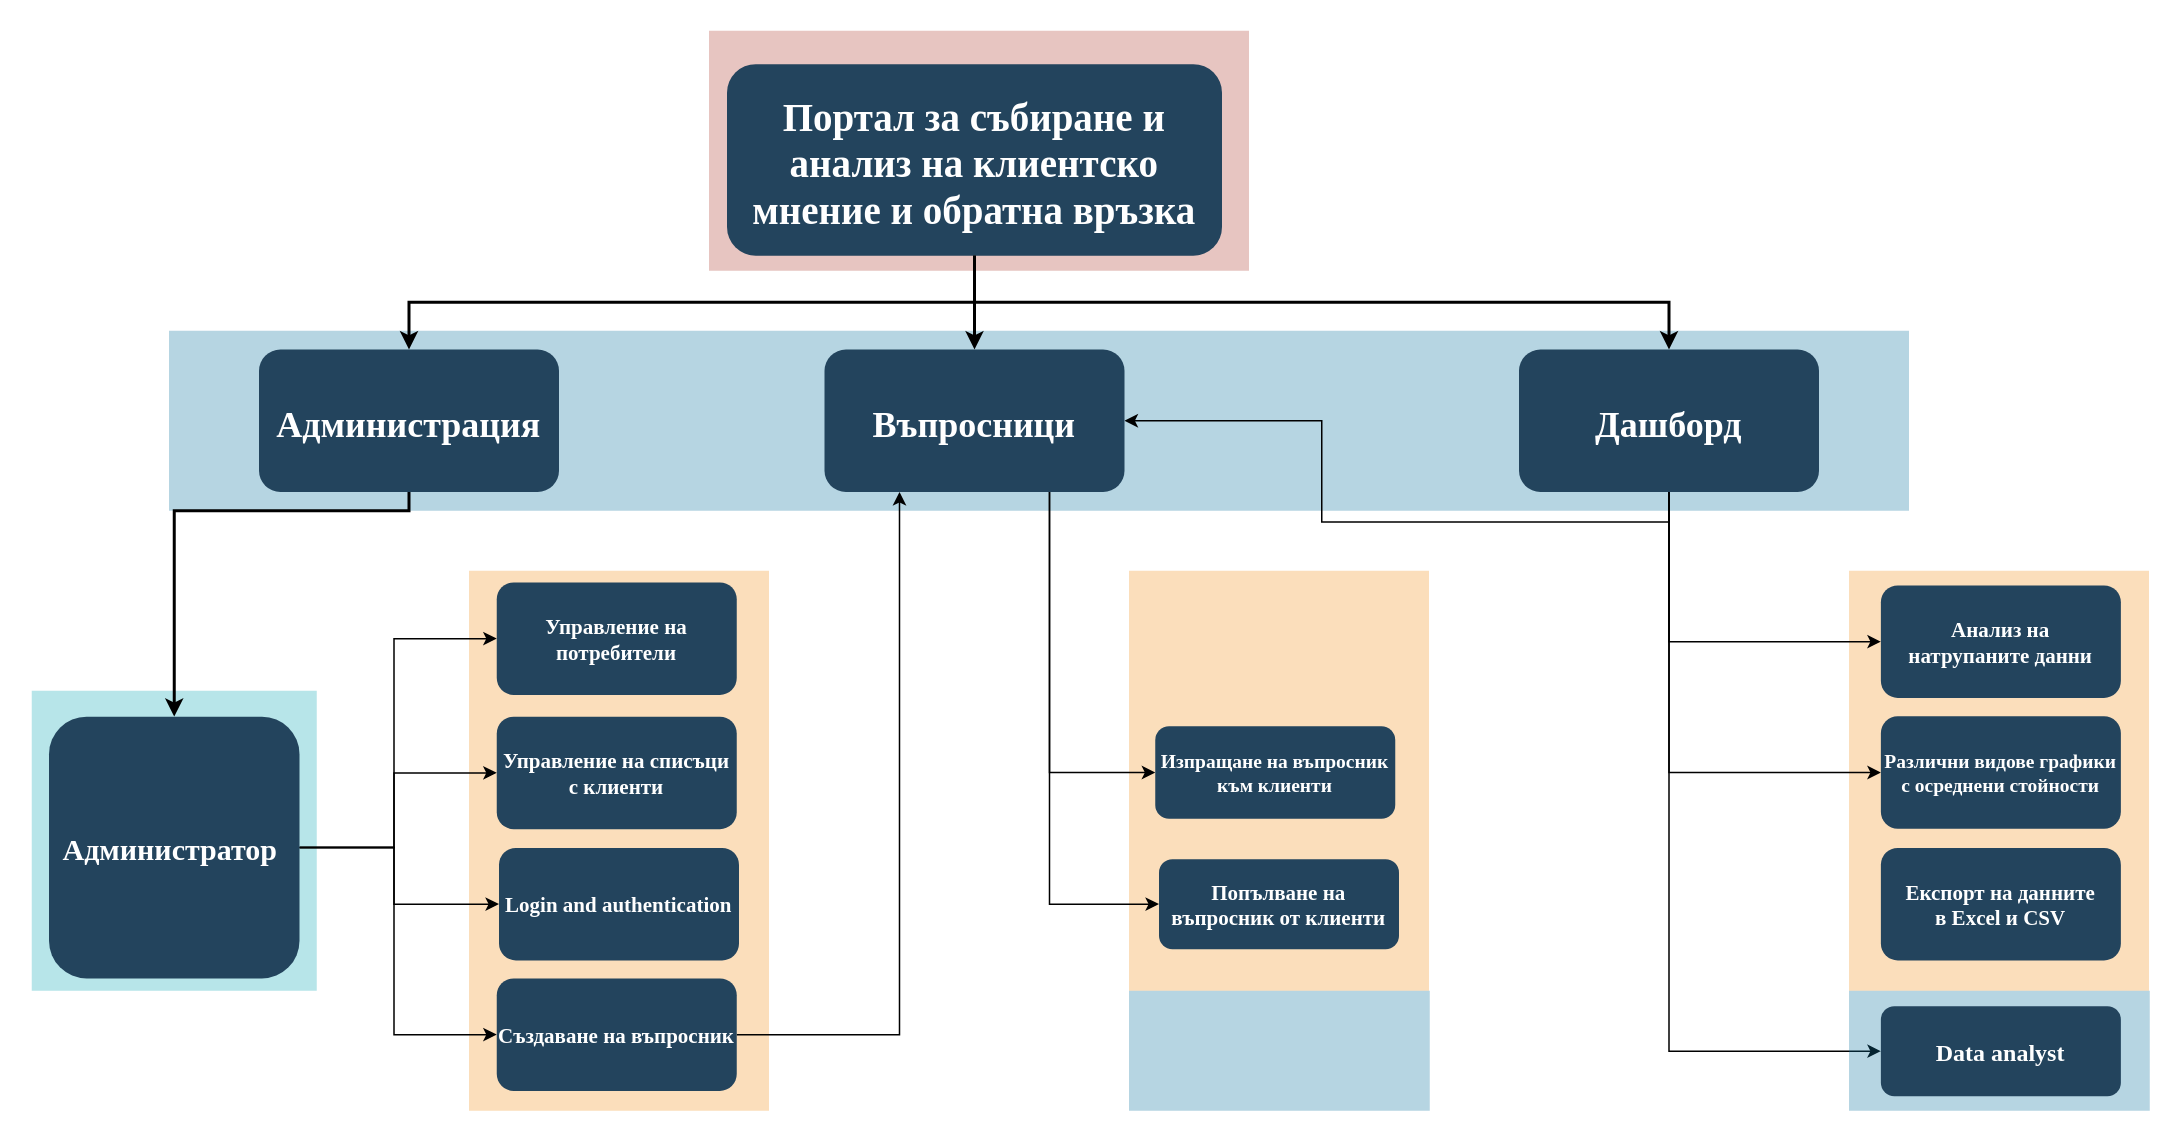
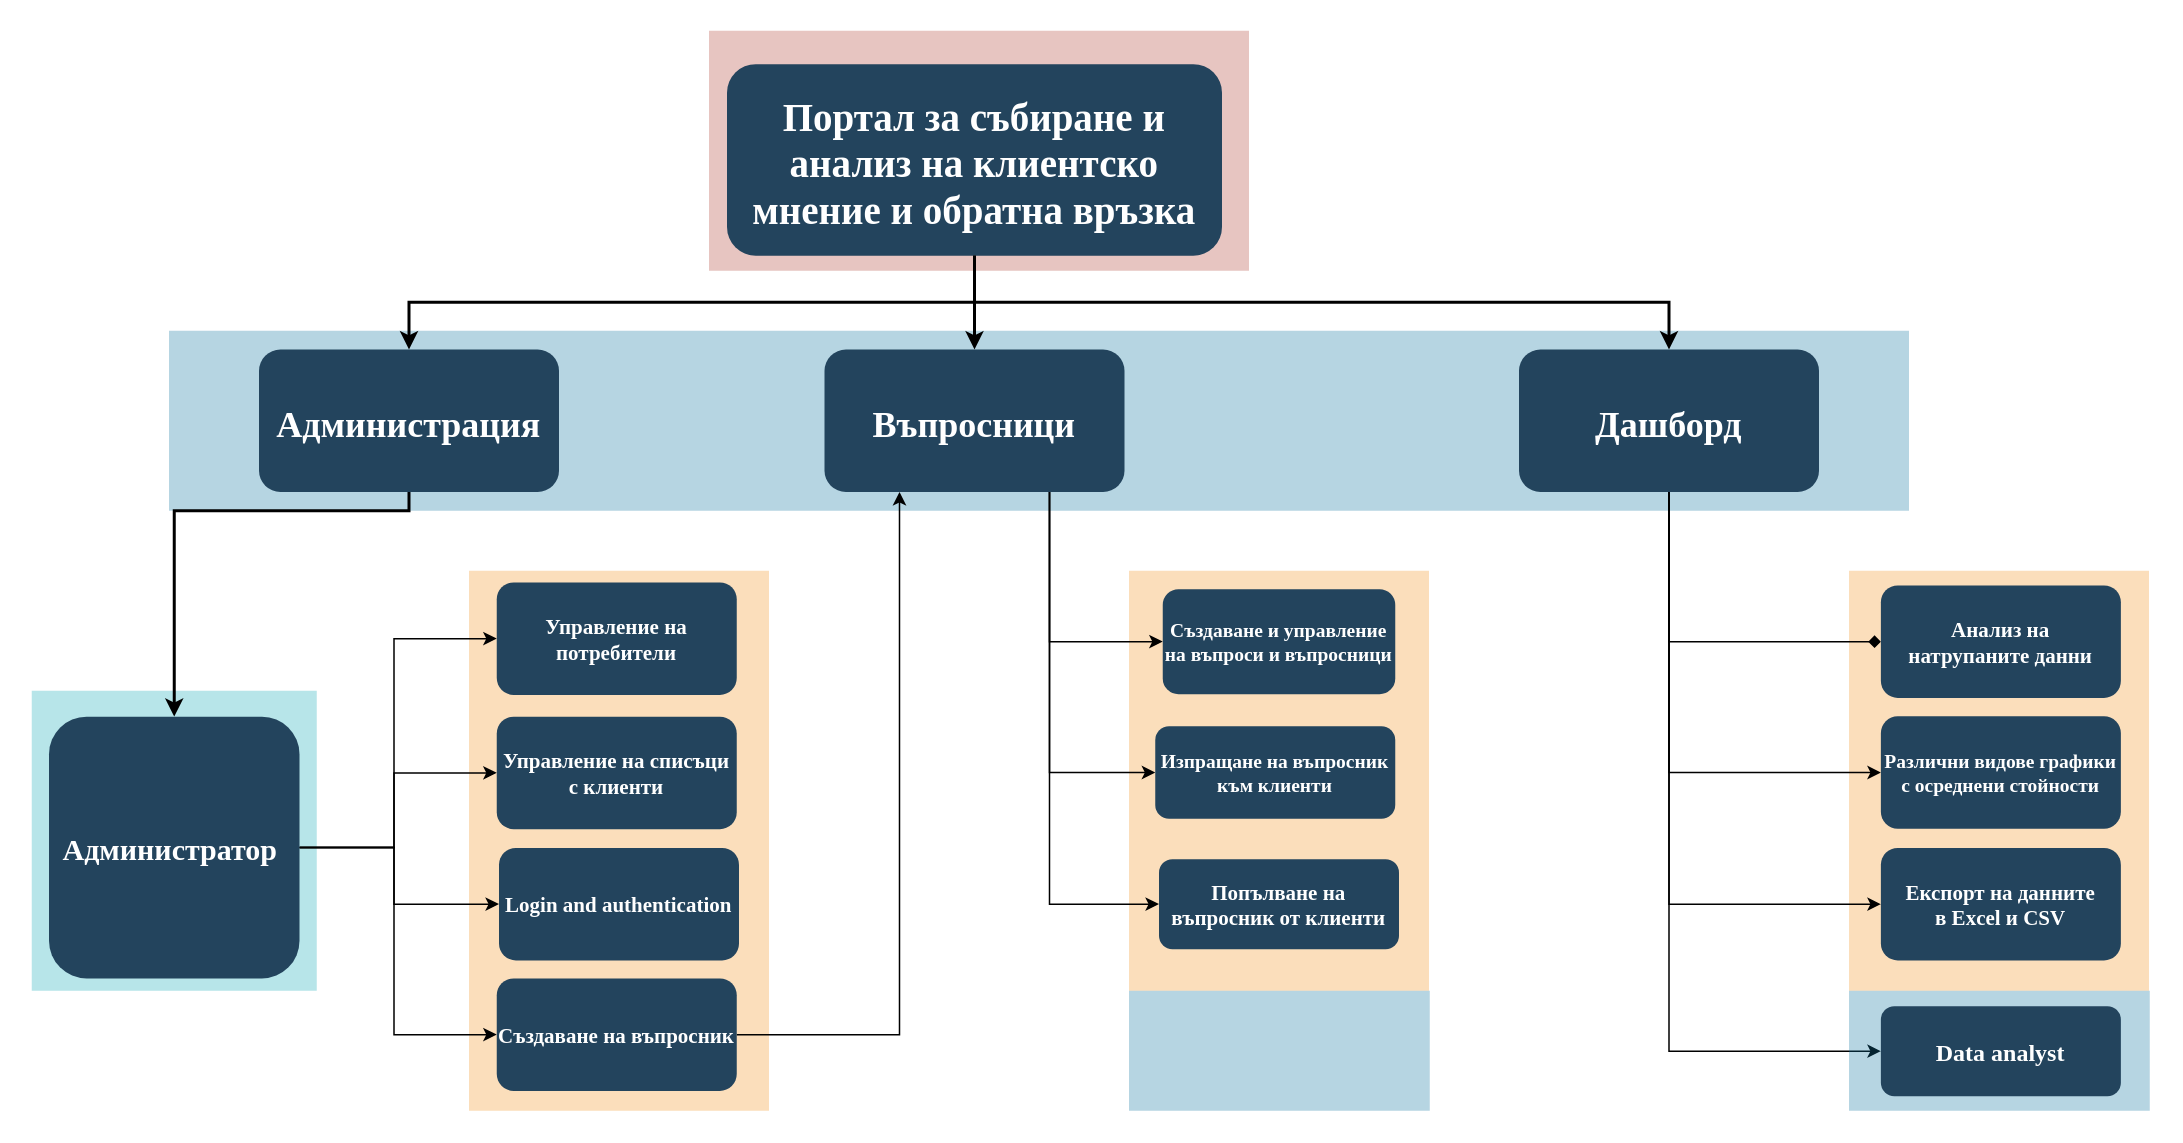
edge "Дашборд" -> "Въпросници": now "Дашборд" -> "Експорт на данните в Excel и CSV"
edge "Въпросници" -> "Създаване и управление на въпроси и въпросници": added
node "Създаване и управление на въпроси и въпросници": added
edge "Дашборд" -> "Анализ на натрупаните данни": arrowhead classic -> diamond
